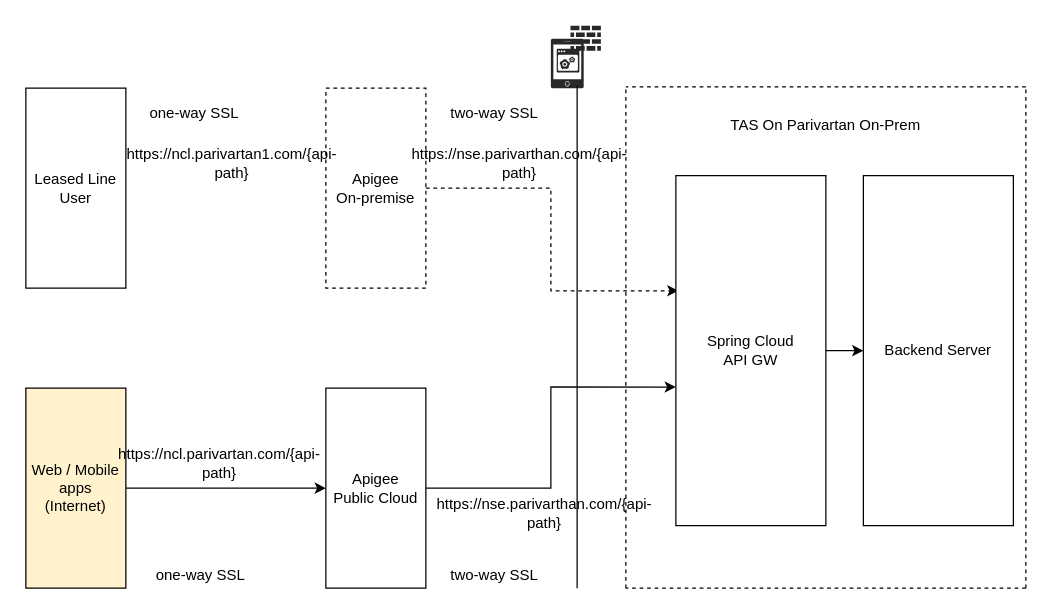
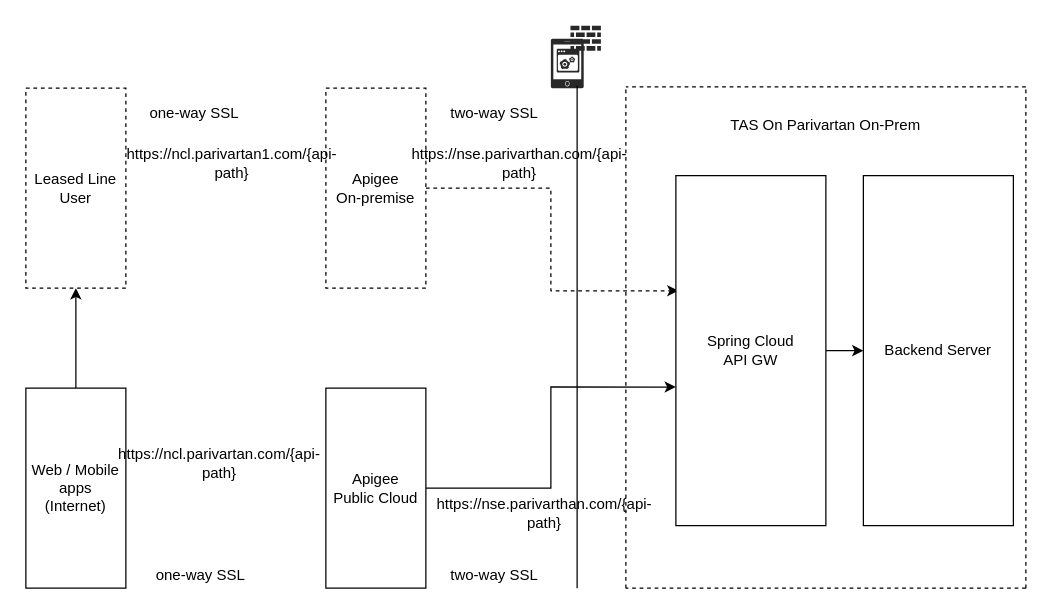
node "Leased Line User": style solid -> dashed
node "Web / Mobile apps (Internet)": fillcolor #fff2cc -> #ffffff
edge "Web / Mobile apps (Internet)" -> "Apigee Public Cloud": now "Web / Mobile apps (Internet)" -> "Leased Line User"
